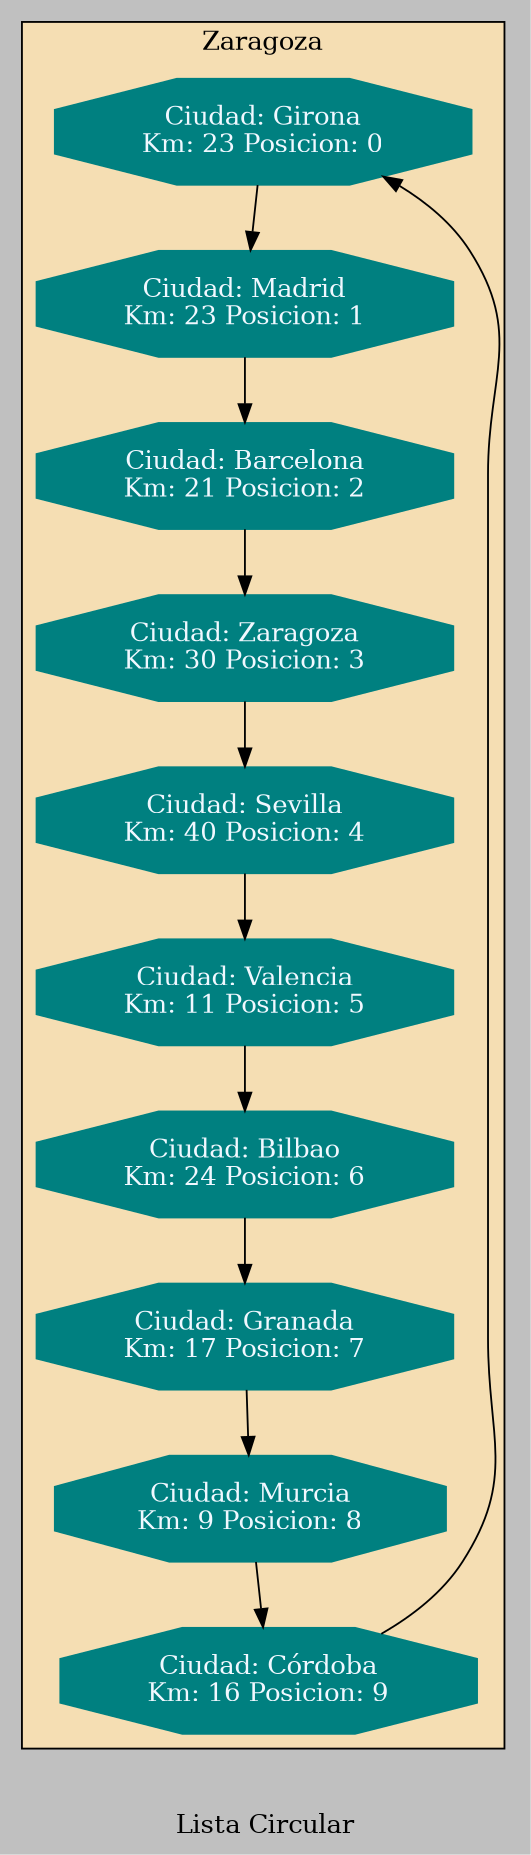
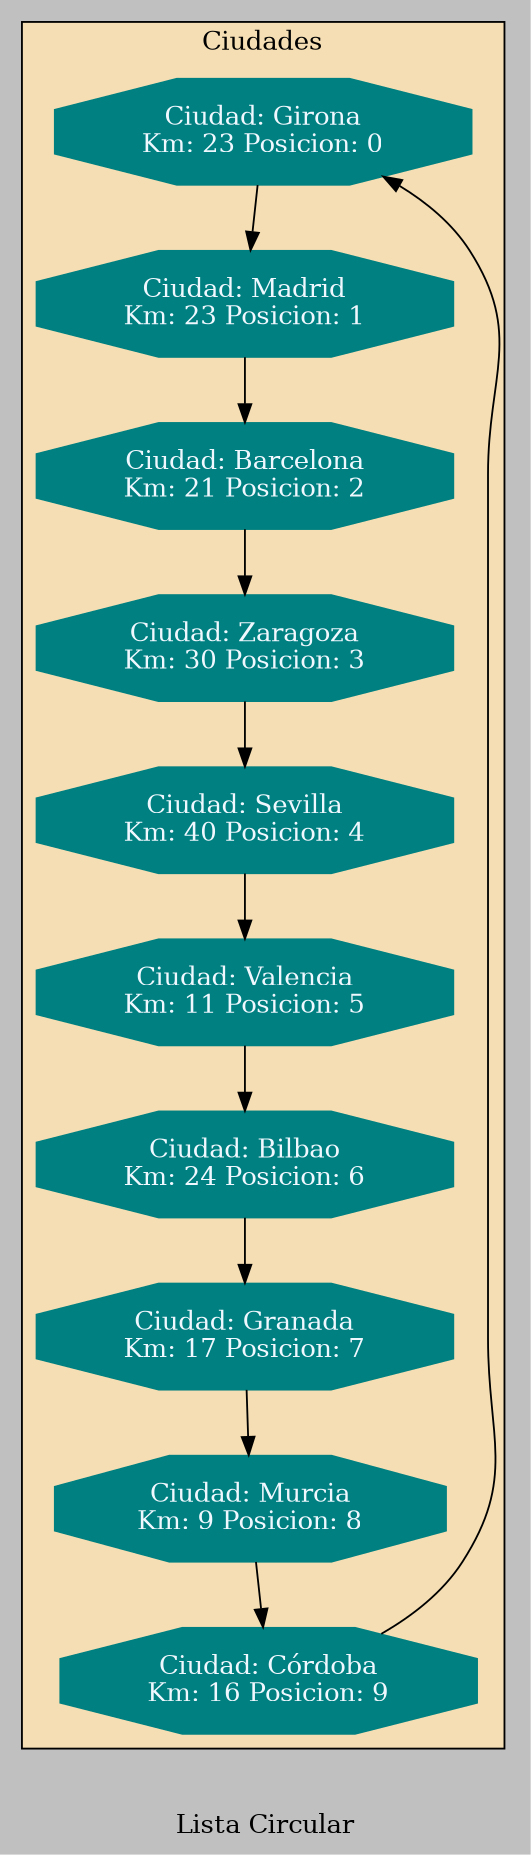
cluster "Zaragoza": label "Zaragoza" -> "Ciudades"
